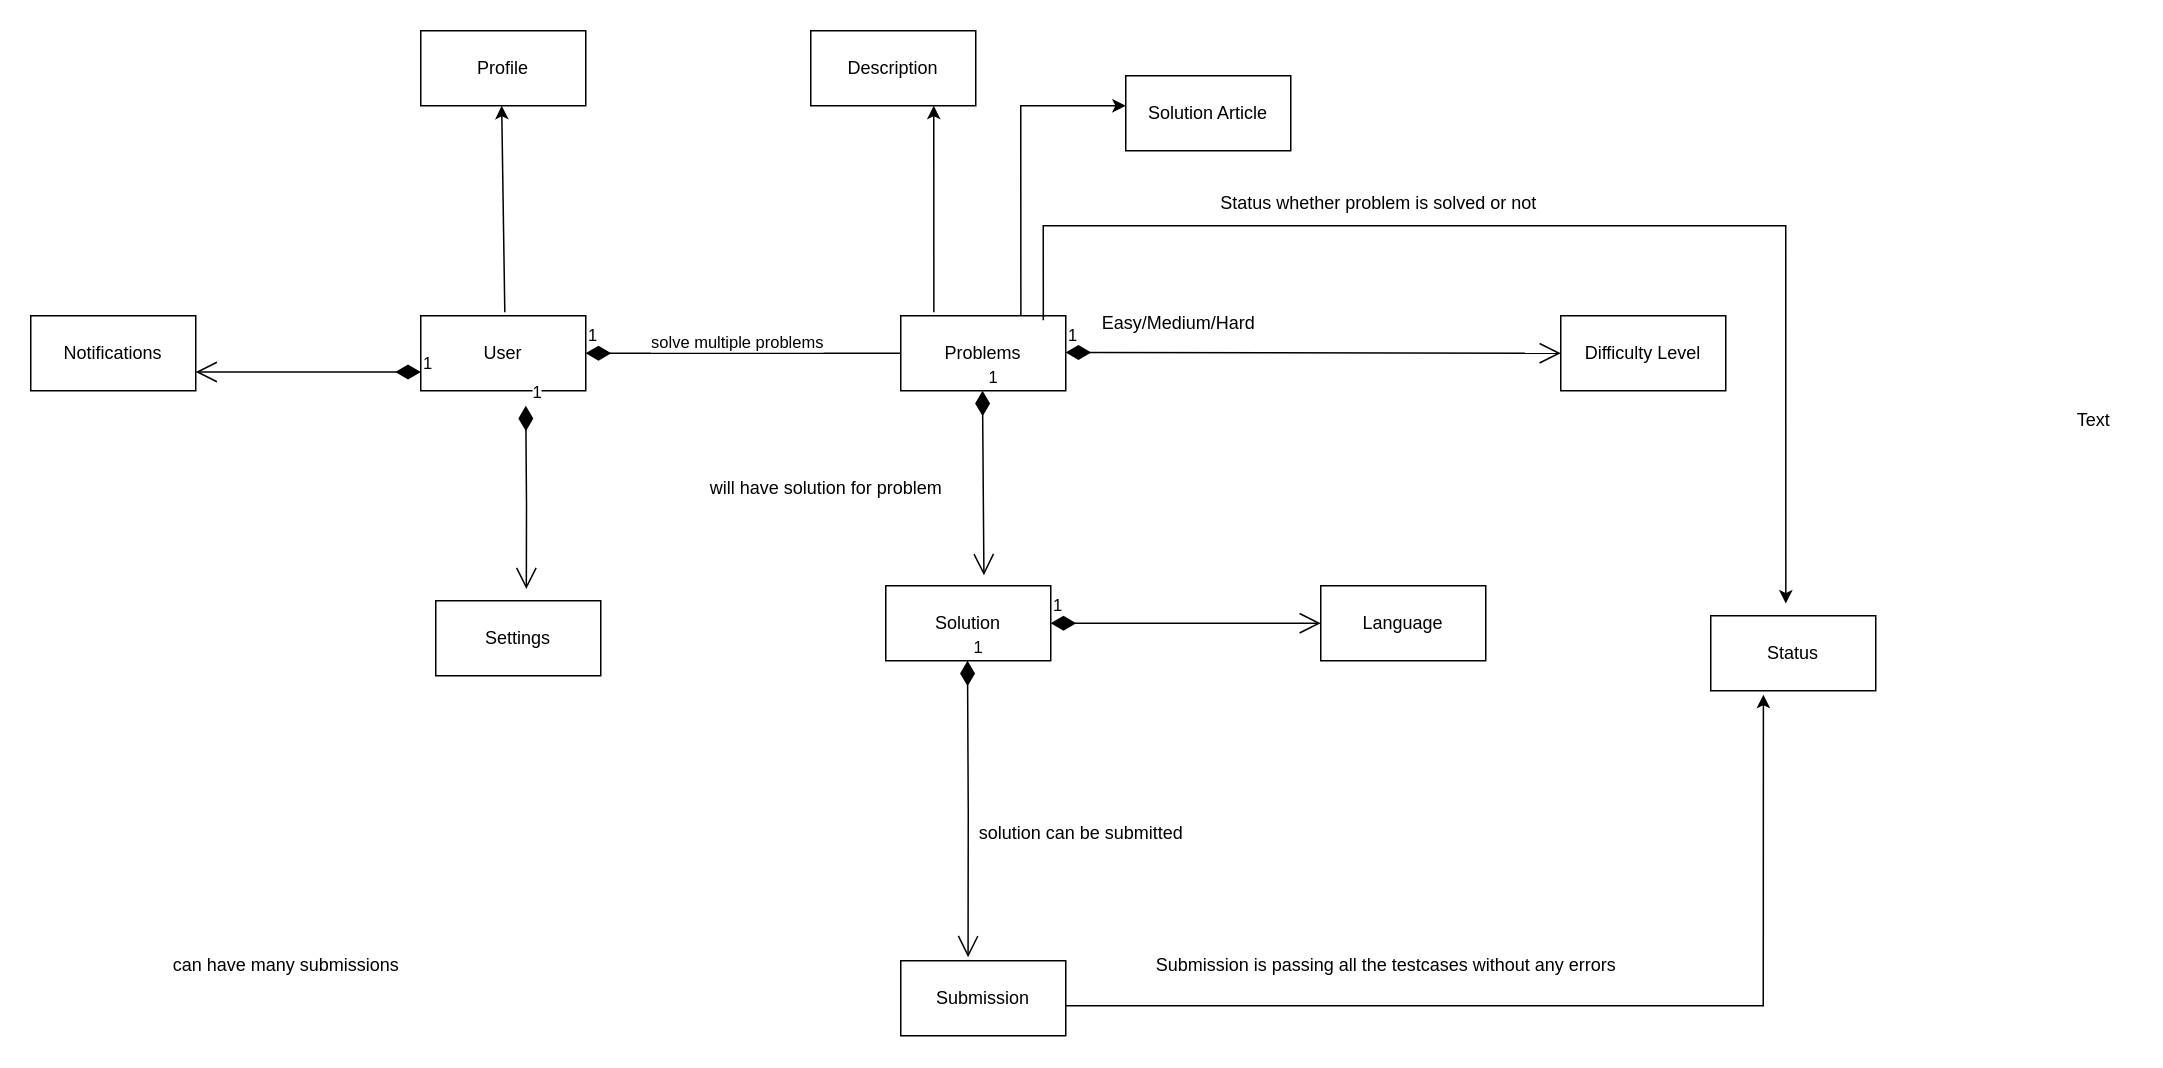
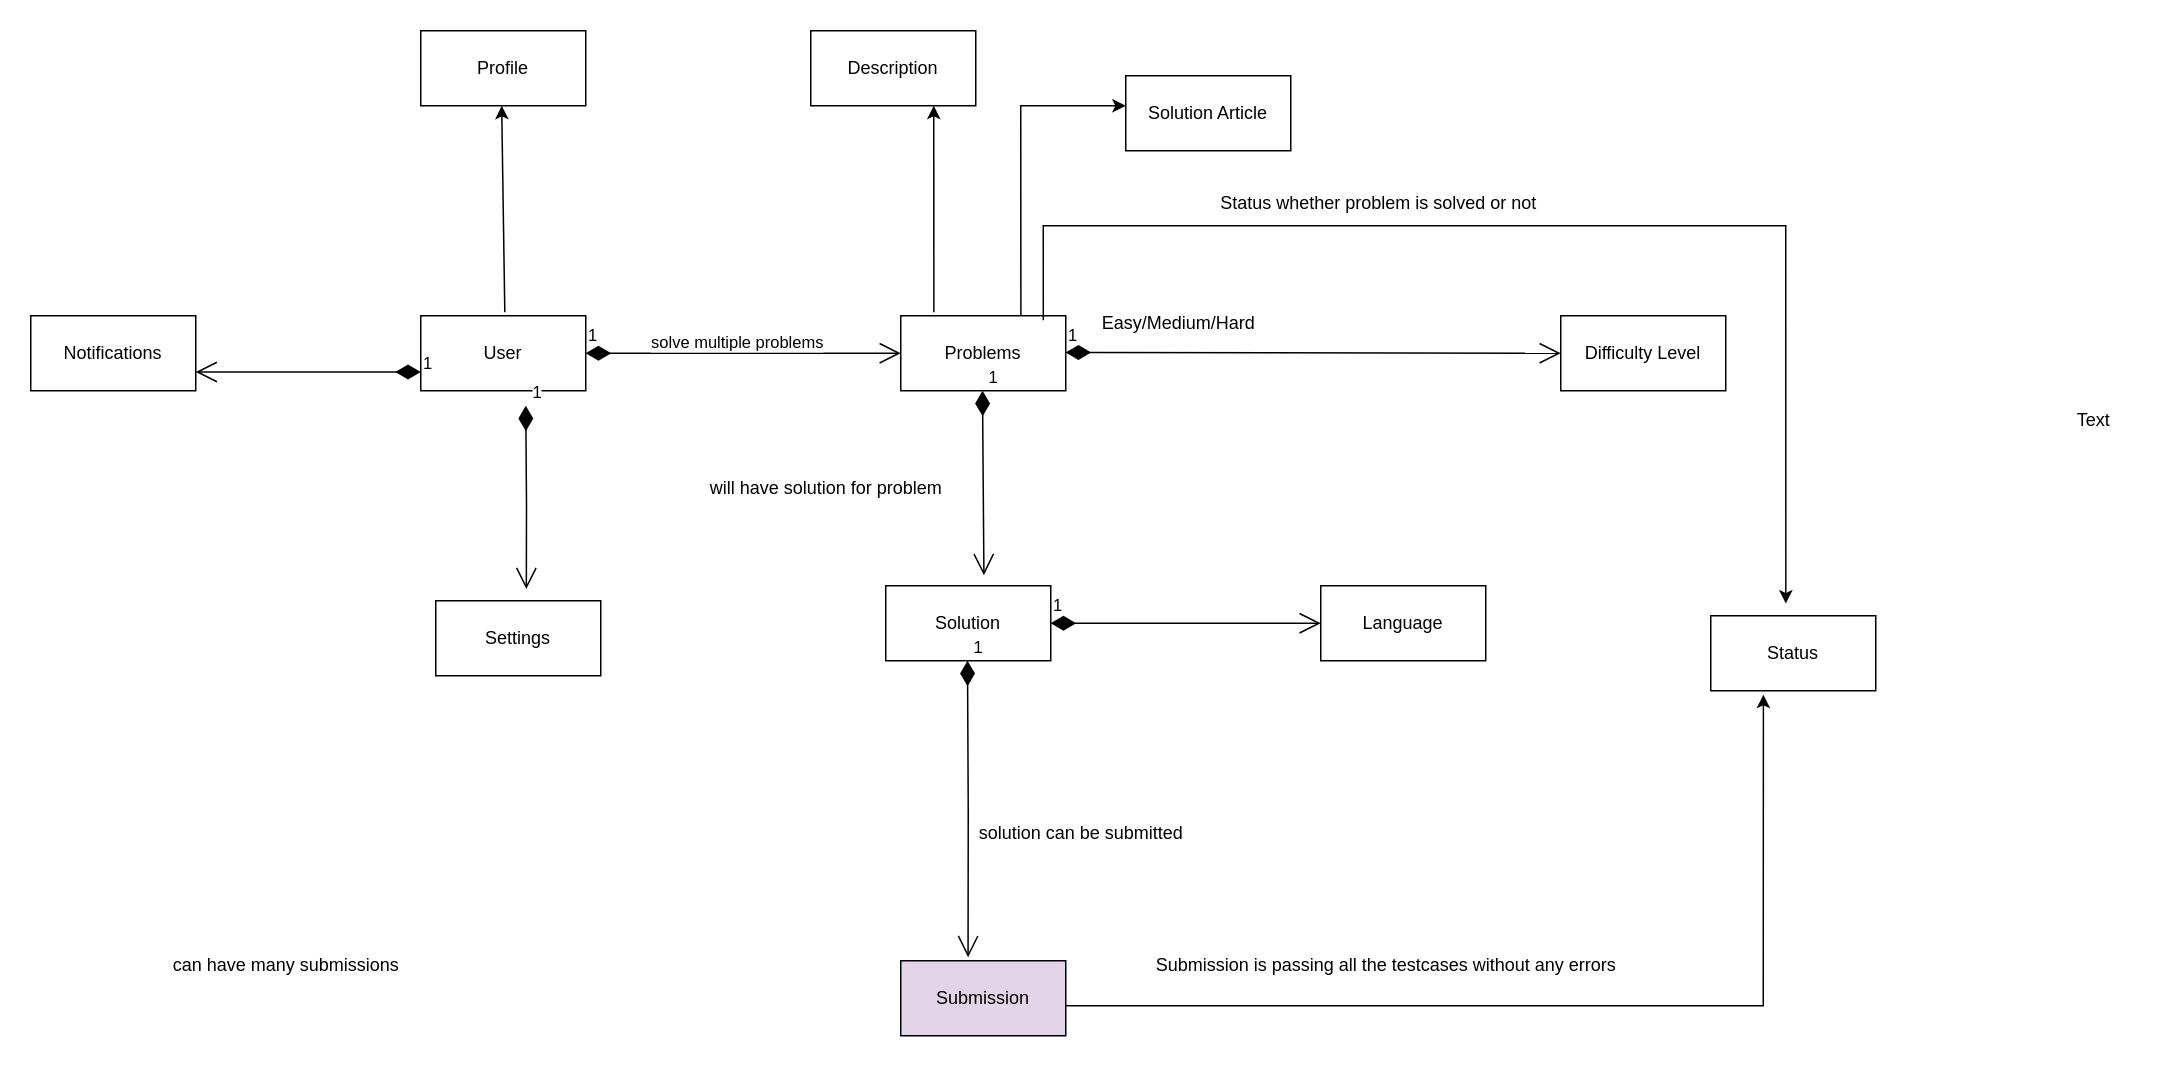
edge "Problems" -> "User": arrowhead none -> open
node "Submission": fillcolor #ffffff -> #e1d5e7
